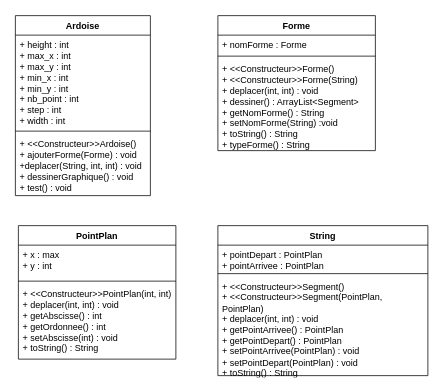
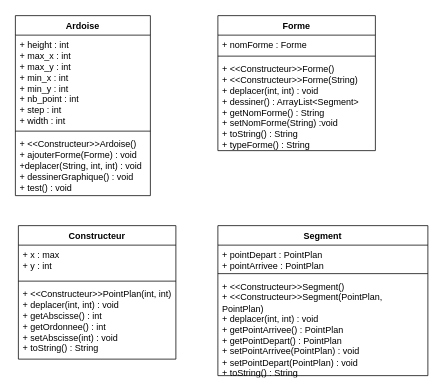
node "PointPlan": label "PointPlan" -> "Constructeur"
node "String": label "String" -> "Segment"
